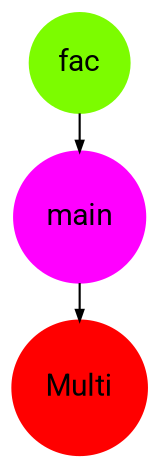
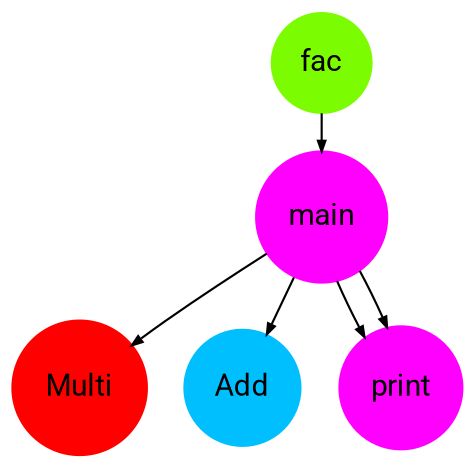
node "Add": added
node "print": added
